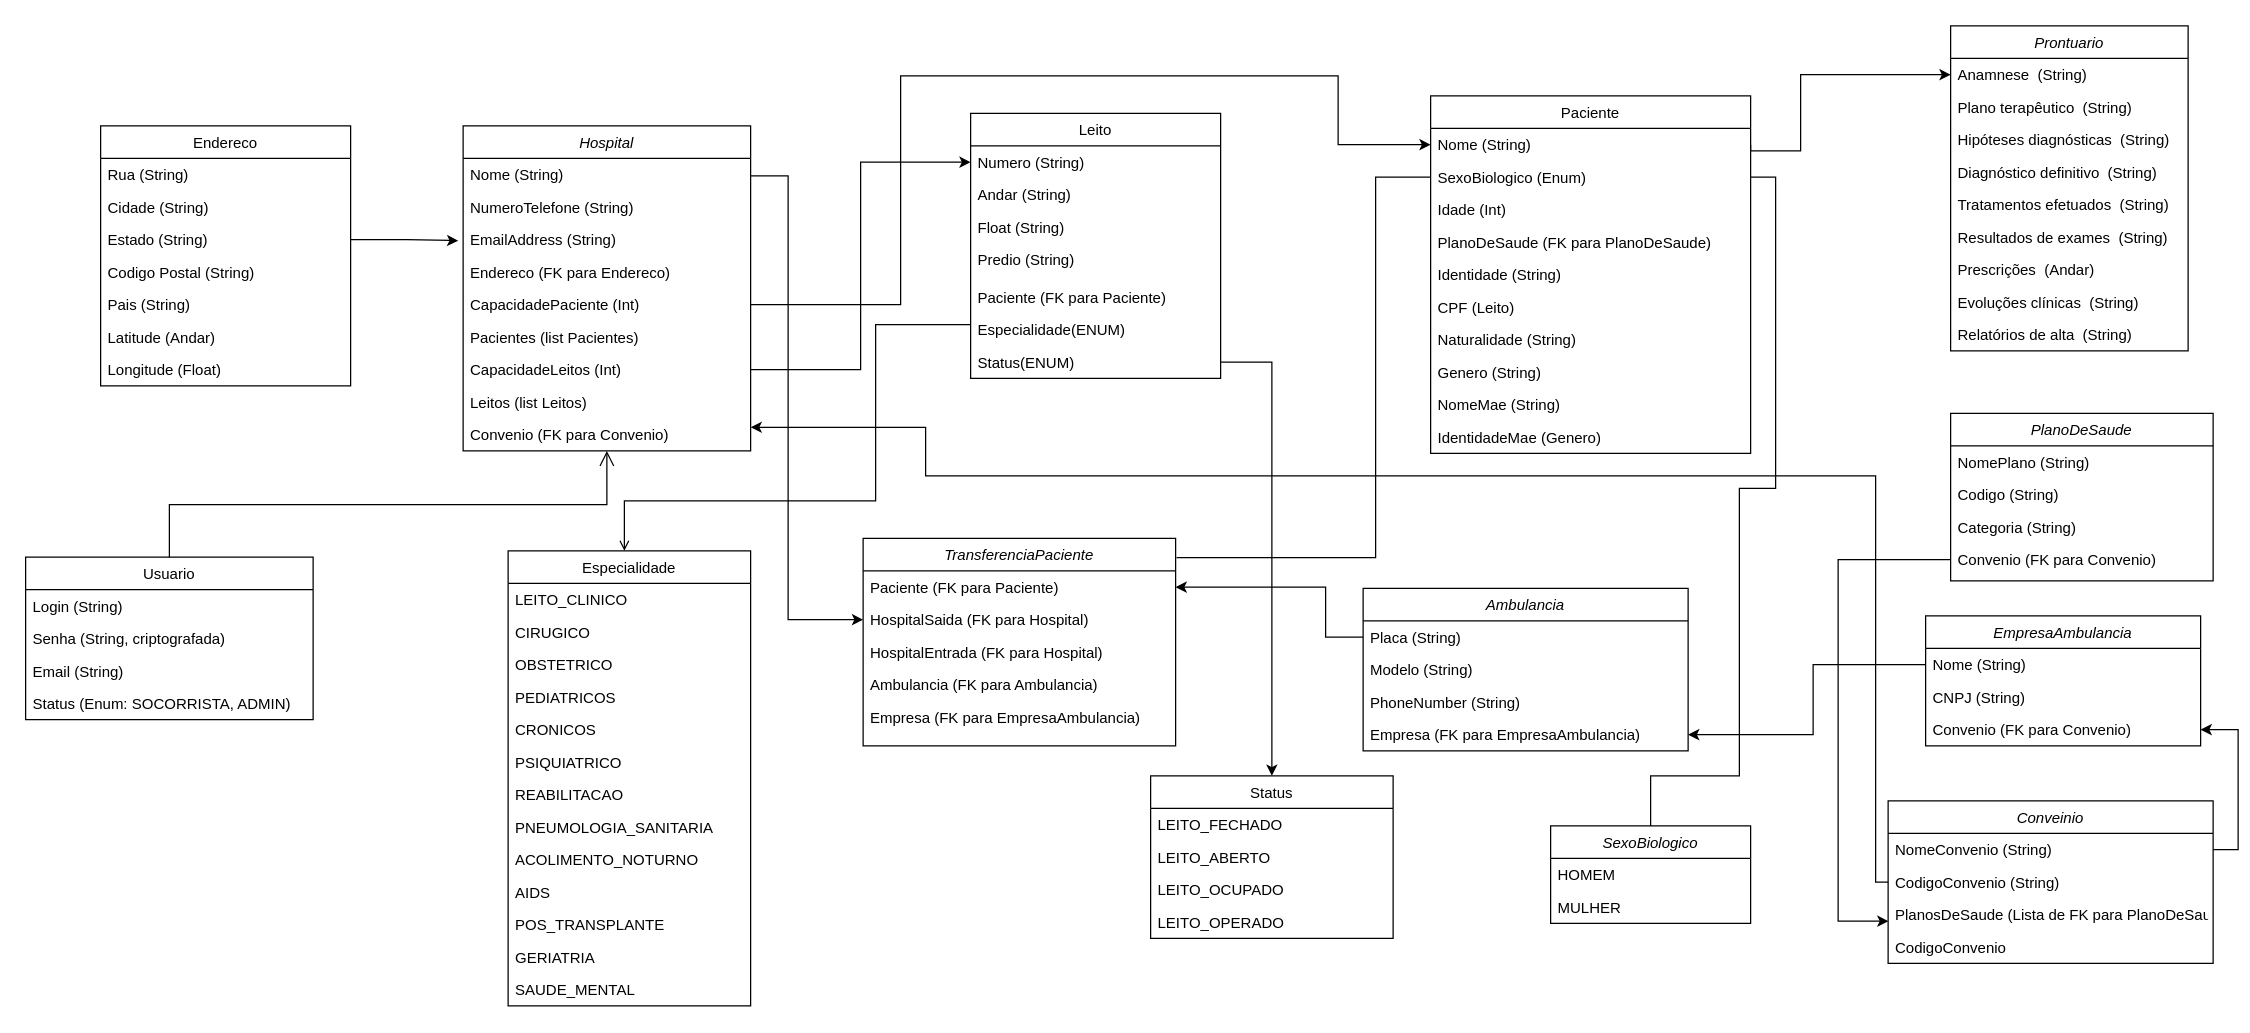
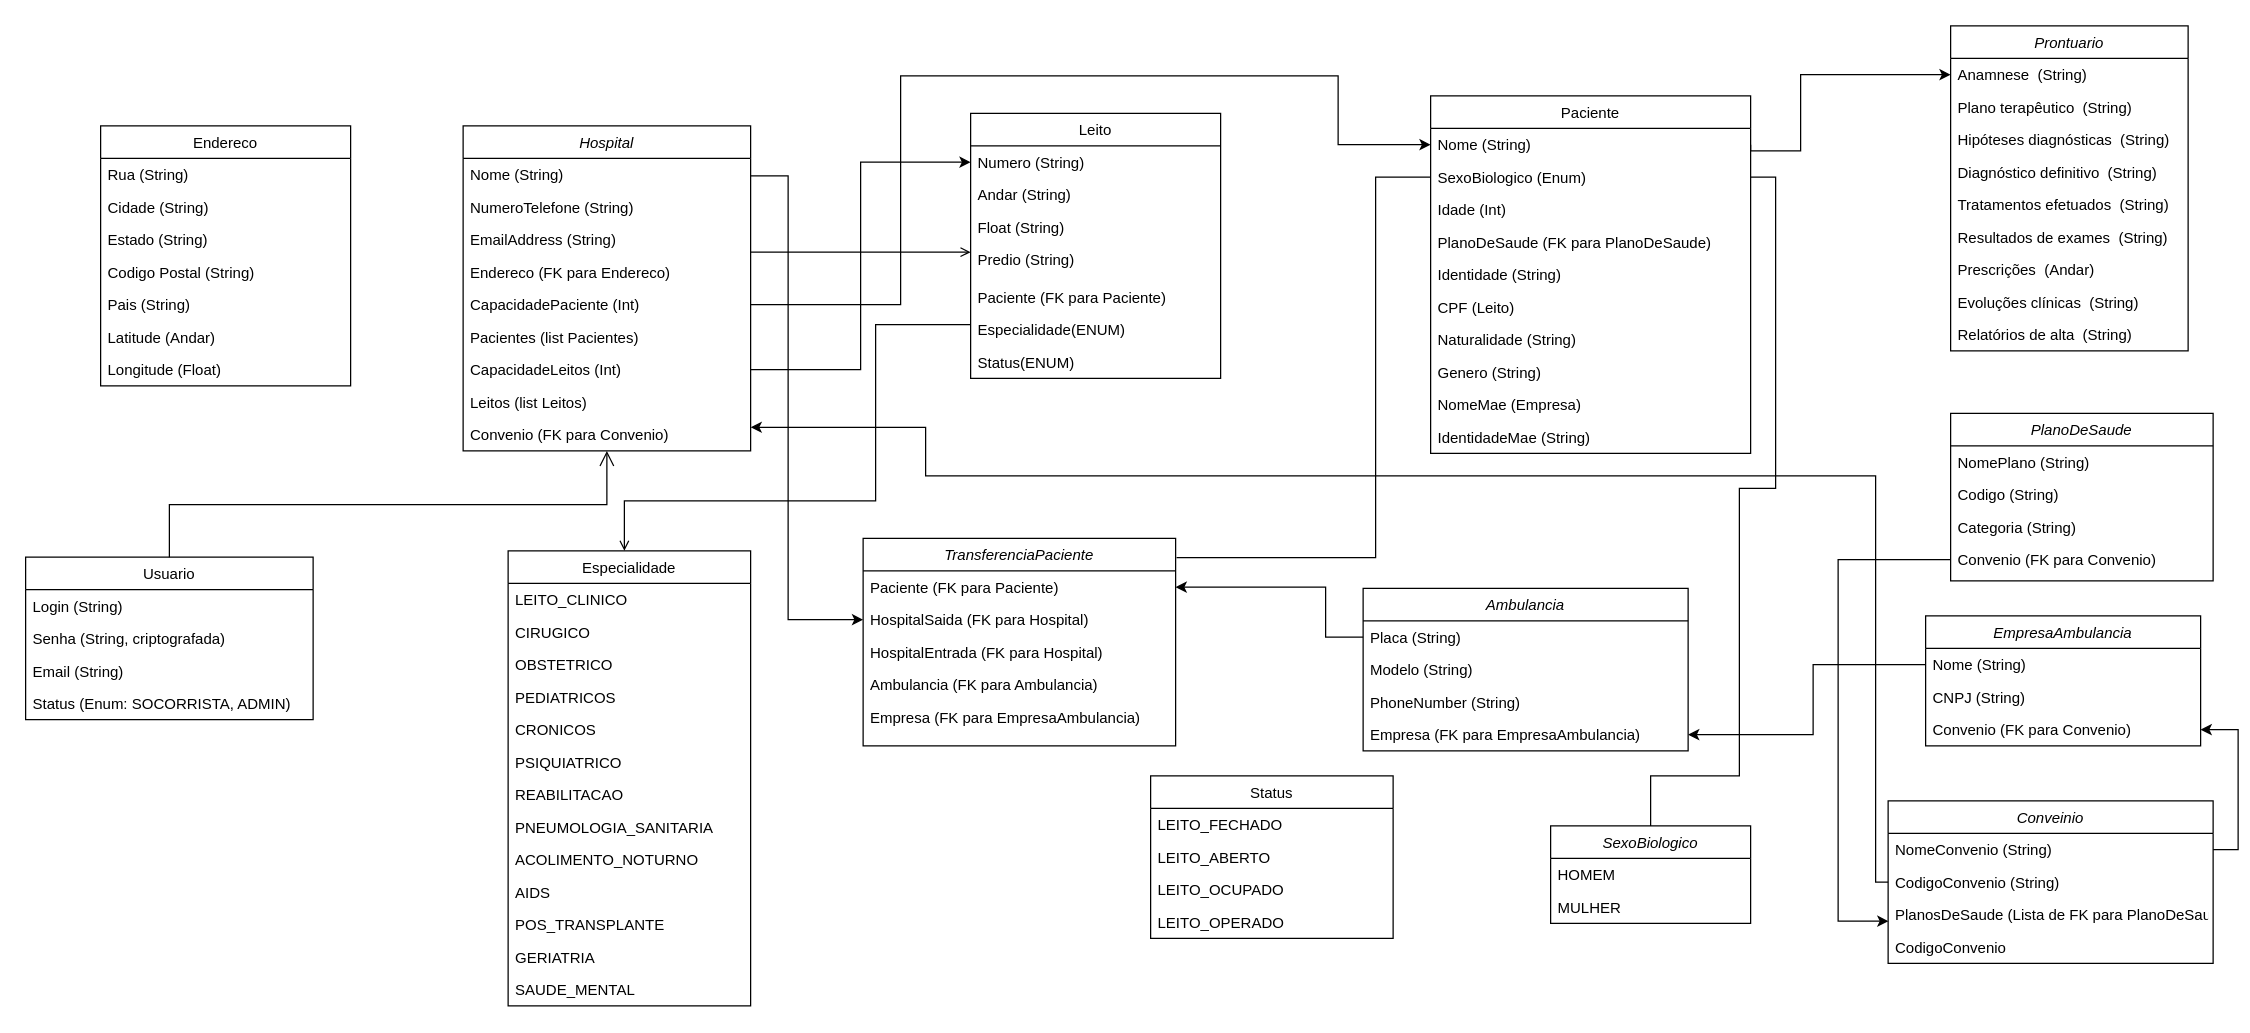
edge "Estado (String)" -> "EmailAddress (String)": removed
edge "Hospital" -> "Leito": added
node "NomeMae (String)": label "NomeMae (String)" -> "NomeMae (Empresa)"
node "IdentidadeMae (Genero)": label "IdentidadeMae (Genero)" -> "IdentidadeMae (String)"
edge "Status(ENUM)" -> "Status": removed
